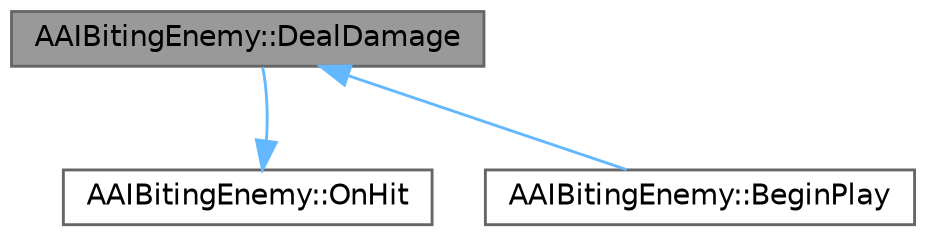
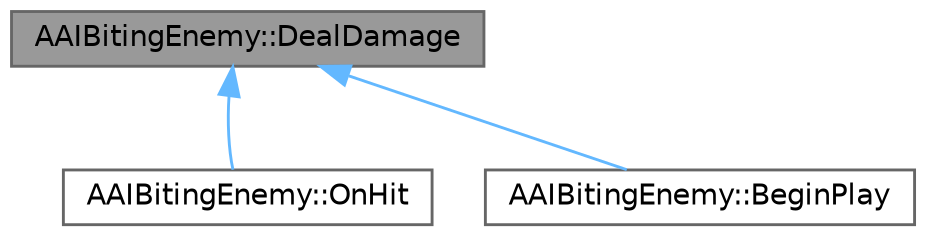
edge "AAIBitingEnemy::DealDamage" -> "AAIBitingEnemy::OnHit": reversed
